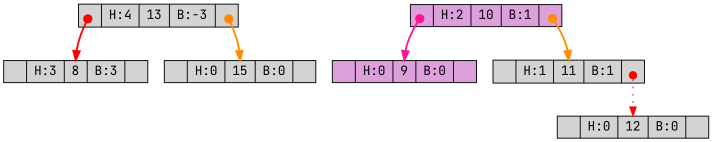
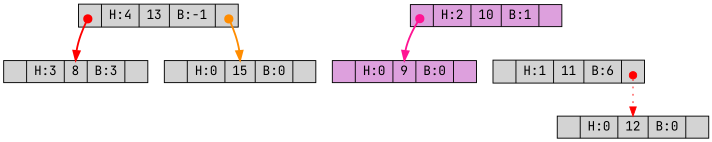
node "H:4": text "B:-3" -> "B:-1"
edge "H:2" -- "H:1": removed
node "H:1": text "B:1" -> "B:6"
